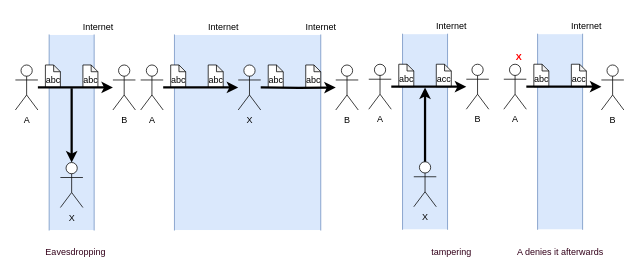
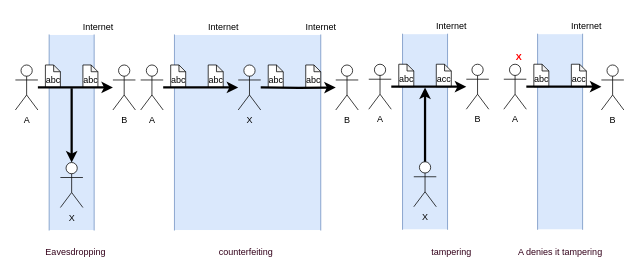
node "counterfeiting": added
node "A denies it afterwards": label "A denies it afterwards" -> "A denies it tampering"
